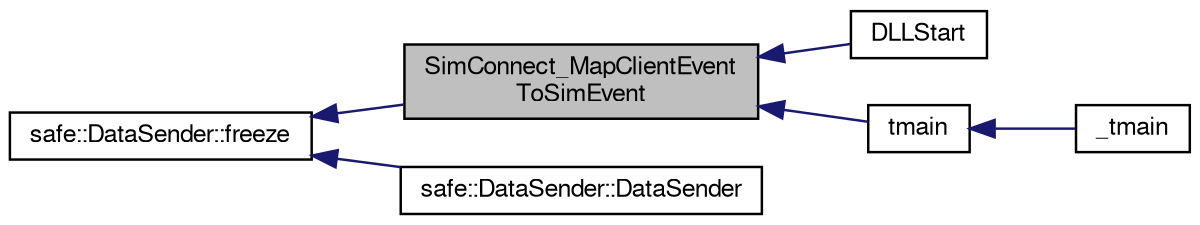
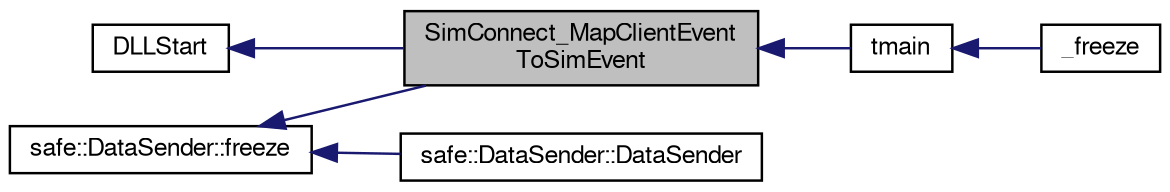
edge "DLLStart" -> "SimConnect_MapClientEvent ToSimEvent": reversed
node "_tmain": label "_tmain" -> "_freeze"
